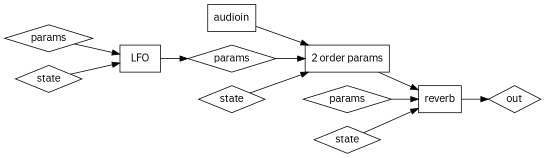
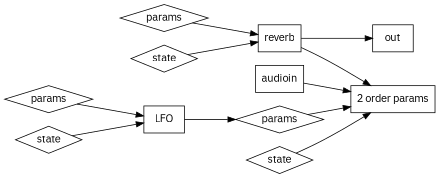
edge "2 order params" -> "reverb": reversed
node "out": shape diamond -> box
